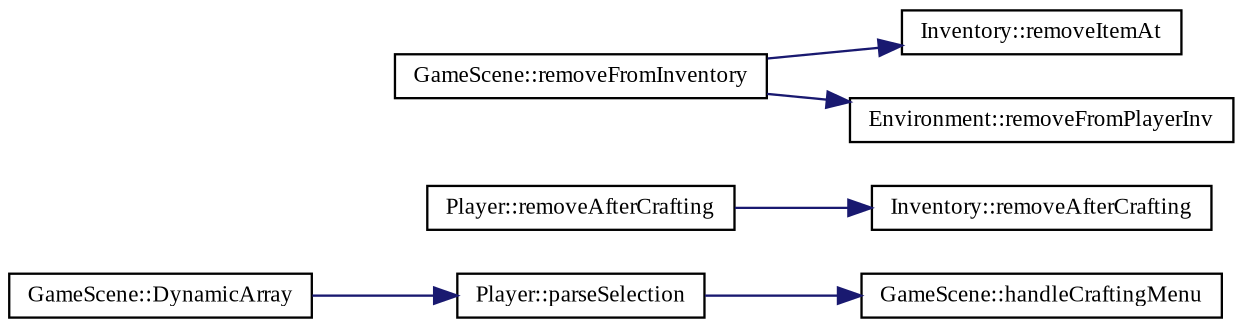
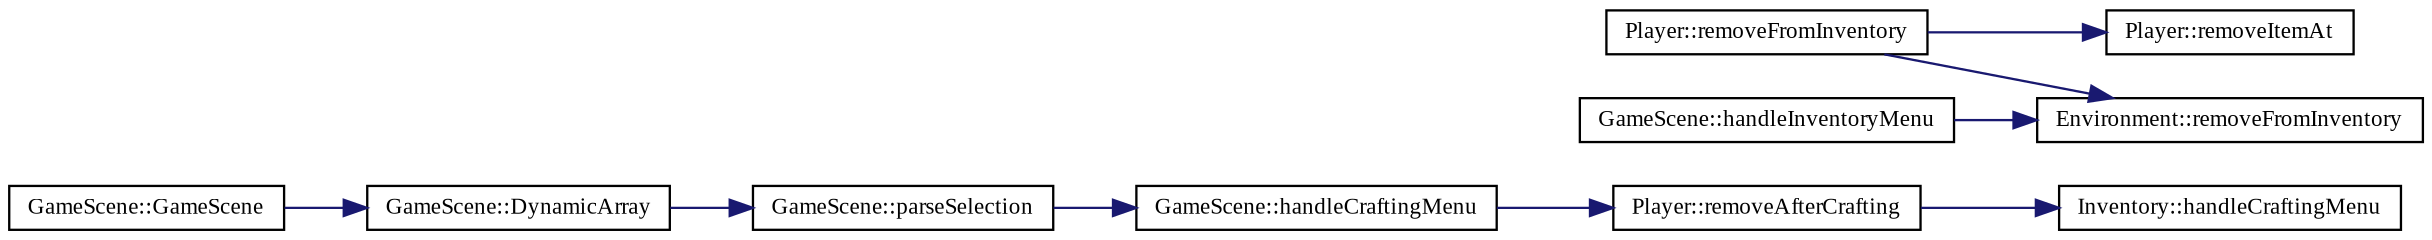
node "Inventory::removeItemAt": label "Inventory::removeItemAt" -> "Player::removeItemAt"
node "GameScene::removeFromInventory": label "GameScene::removeFromInventory" -> "Player::removeFromInventory"
node "Environment::removeFromPlayerInv": label "Environment::removeFromPlayerInv" -> "Environment::removeFromInventory"
node "GameScene::handleInventoryMenu": added
node "GameScene::GameScene": added
node "Inventory::removeAfterCrafting": label "Inventory::removeAfterCrafting" -> "Inventory::handleCraftingMenu"
edge "GameScene::handleCraftingMenu" -> "Player::removeAfterCrafting": added
node "Player::parseSelection": label "Player::parseSelection" -> "GameScene::parseSelection"
